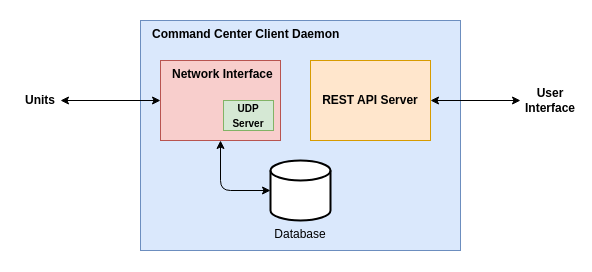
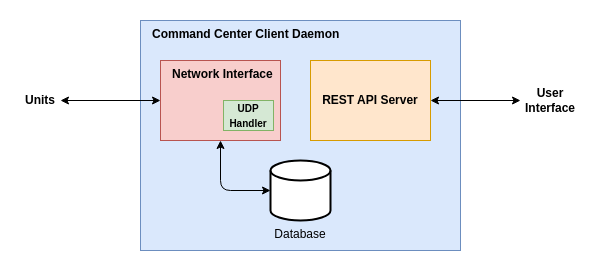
node "UDP Server": label "UDP Server" -> "UDP Handler"
